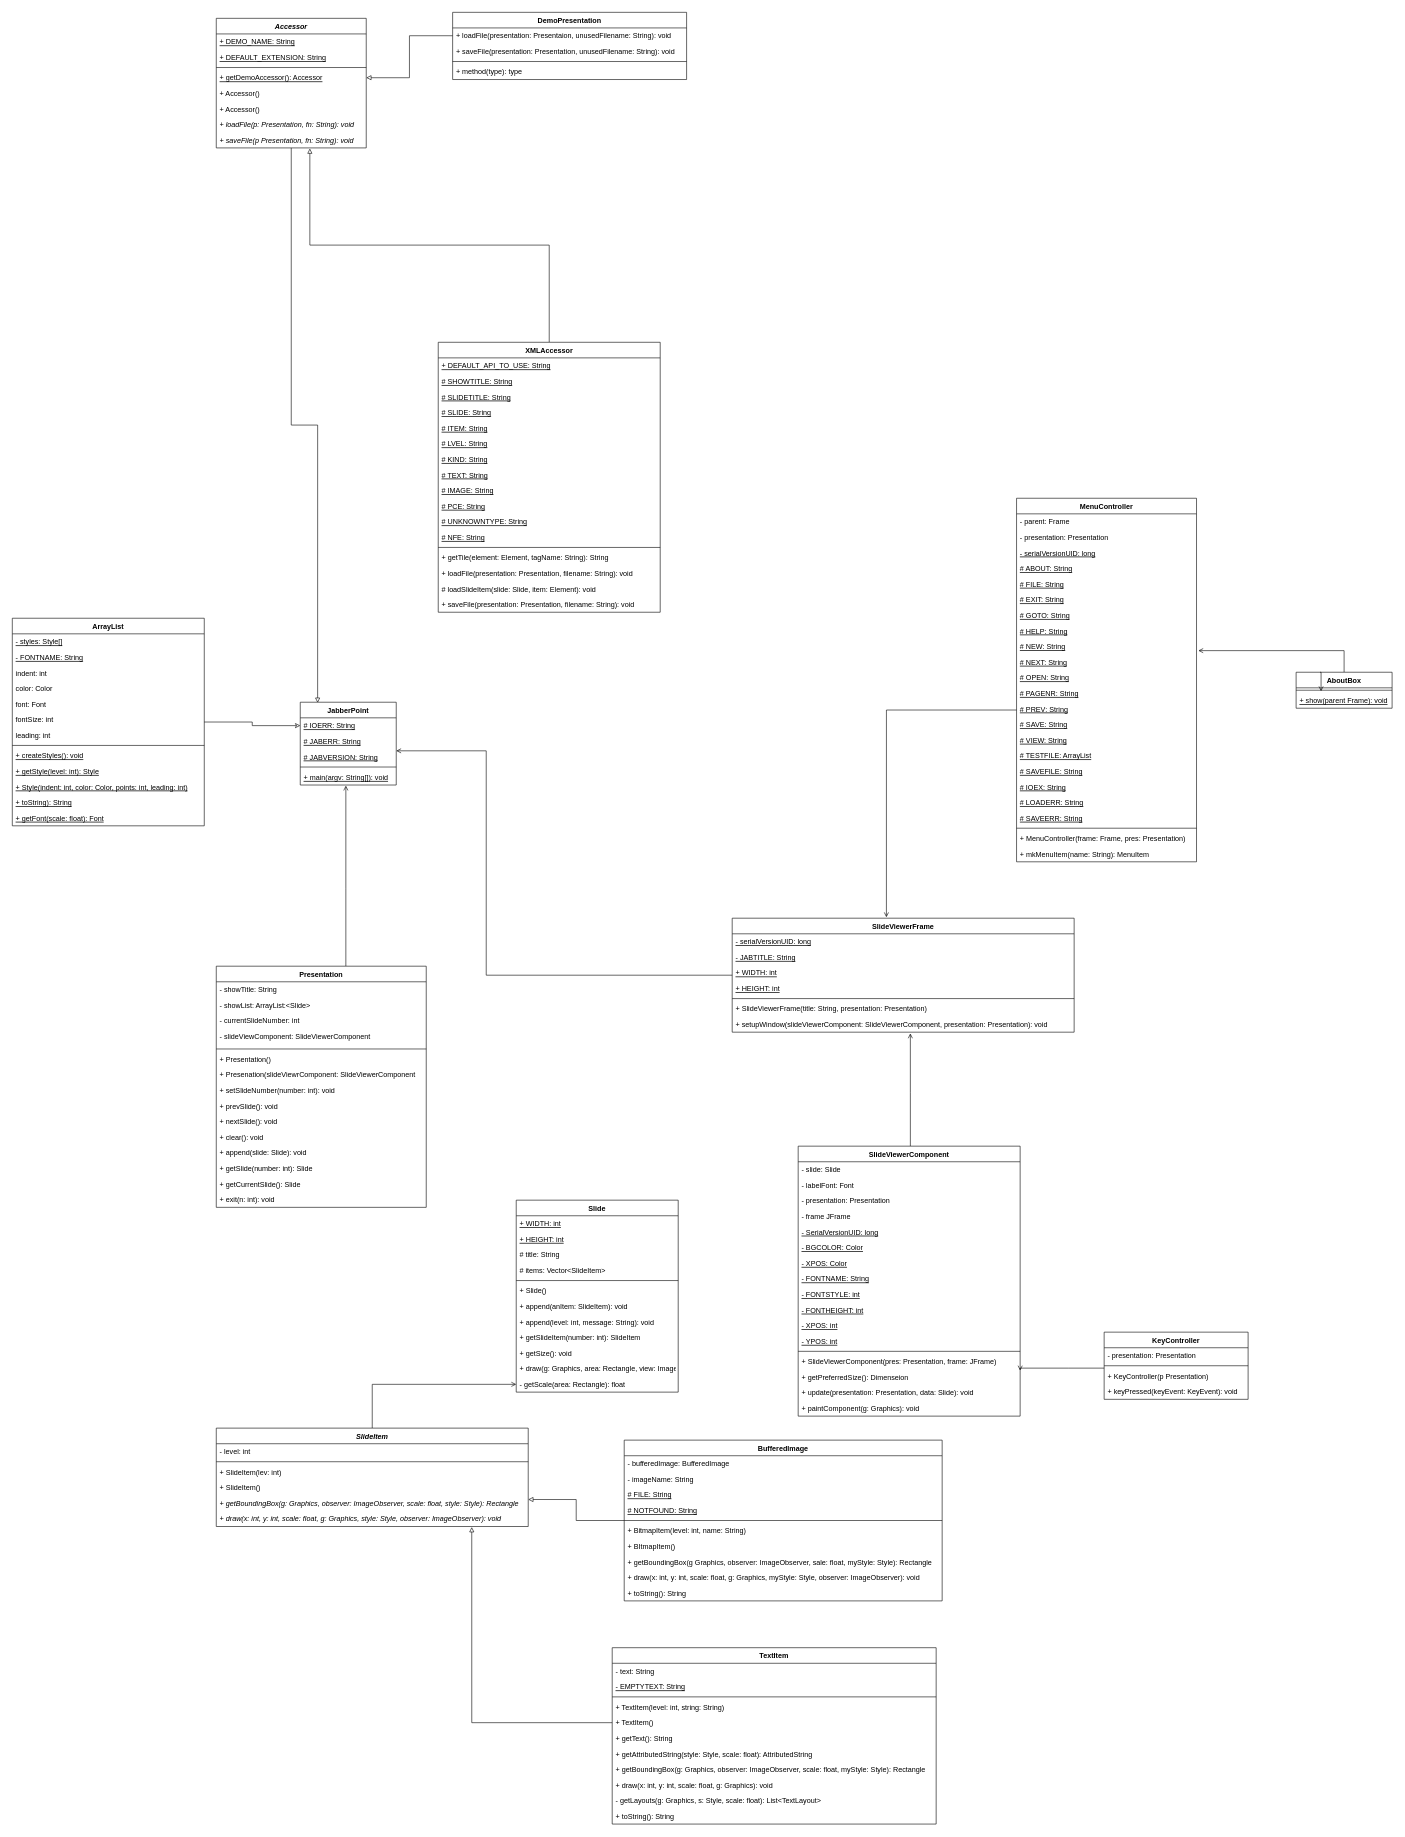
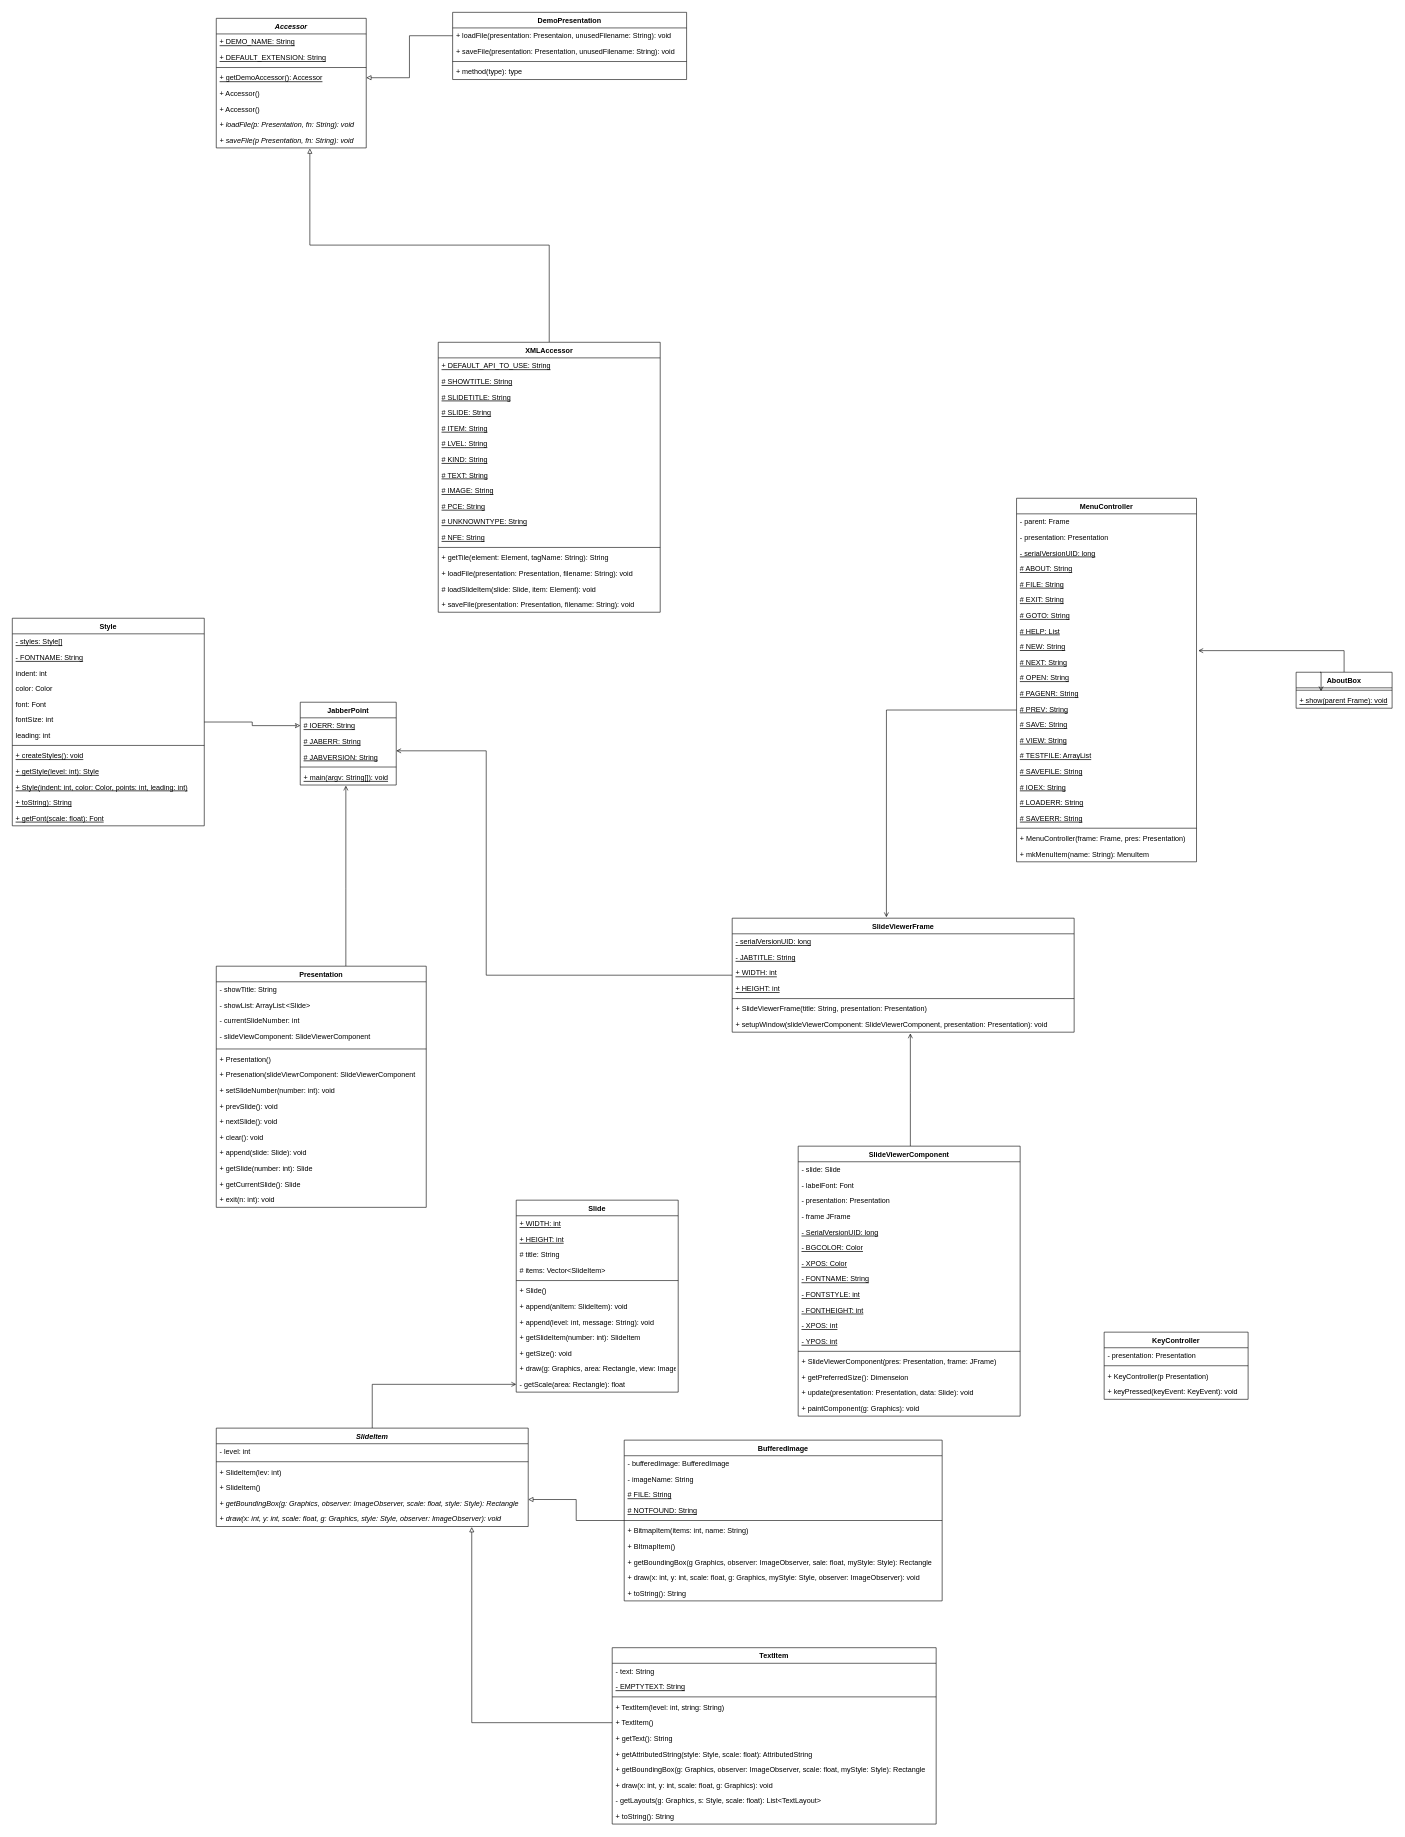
edge "Accessor" -> "JabberPoint": removed
node "ArrayList": label "ArrayList" -> "Style"
node "# HELP: String": label "# HELP: String" -> "# HELP: List"
edge "KeyController" -> "+ getPreferredSize(): Dimenseion": removed
node "+ BitmapItem(level: int, name: String)": label "+ BitmapItem(level: int, name: String)" -> "+ BitmapItem(items: int, name: String)"
